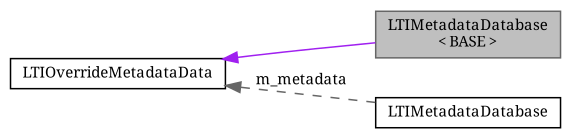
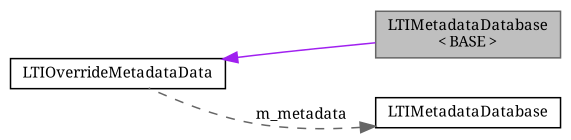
edge "LTIMetadataDatabase" -> "LTIOverrideMetadataData": reversed
